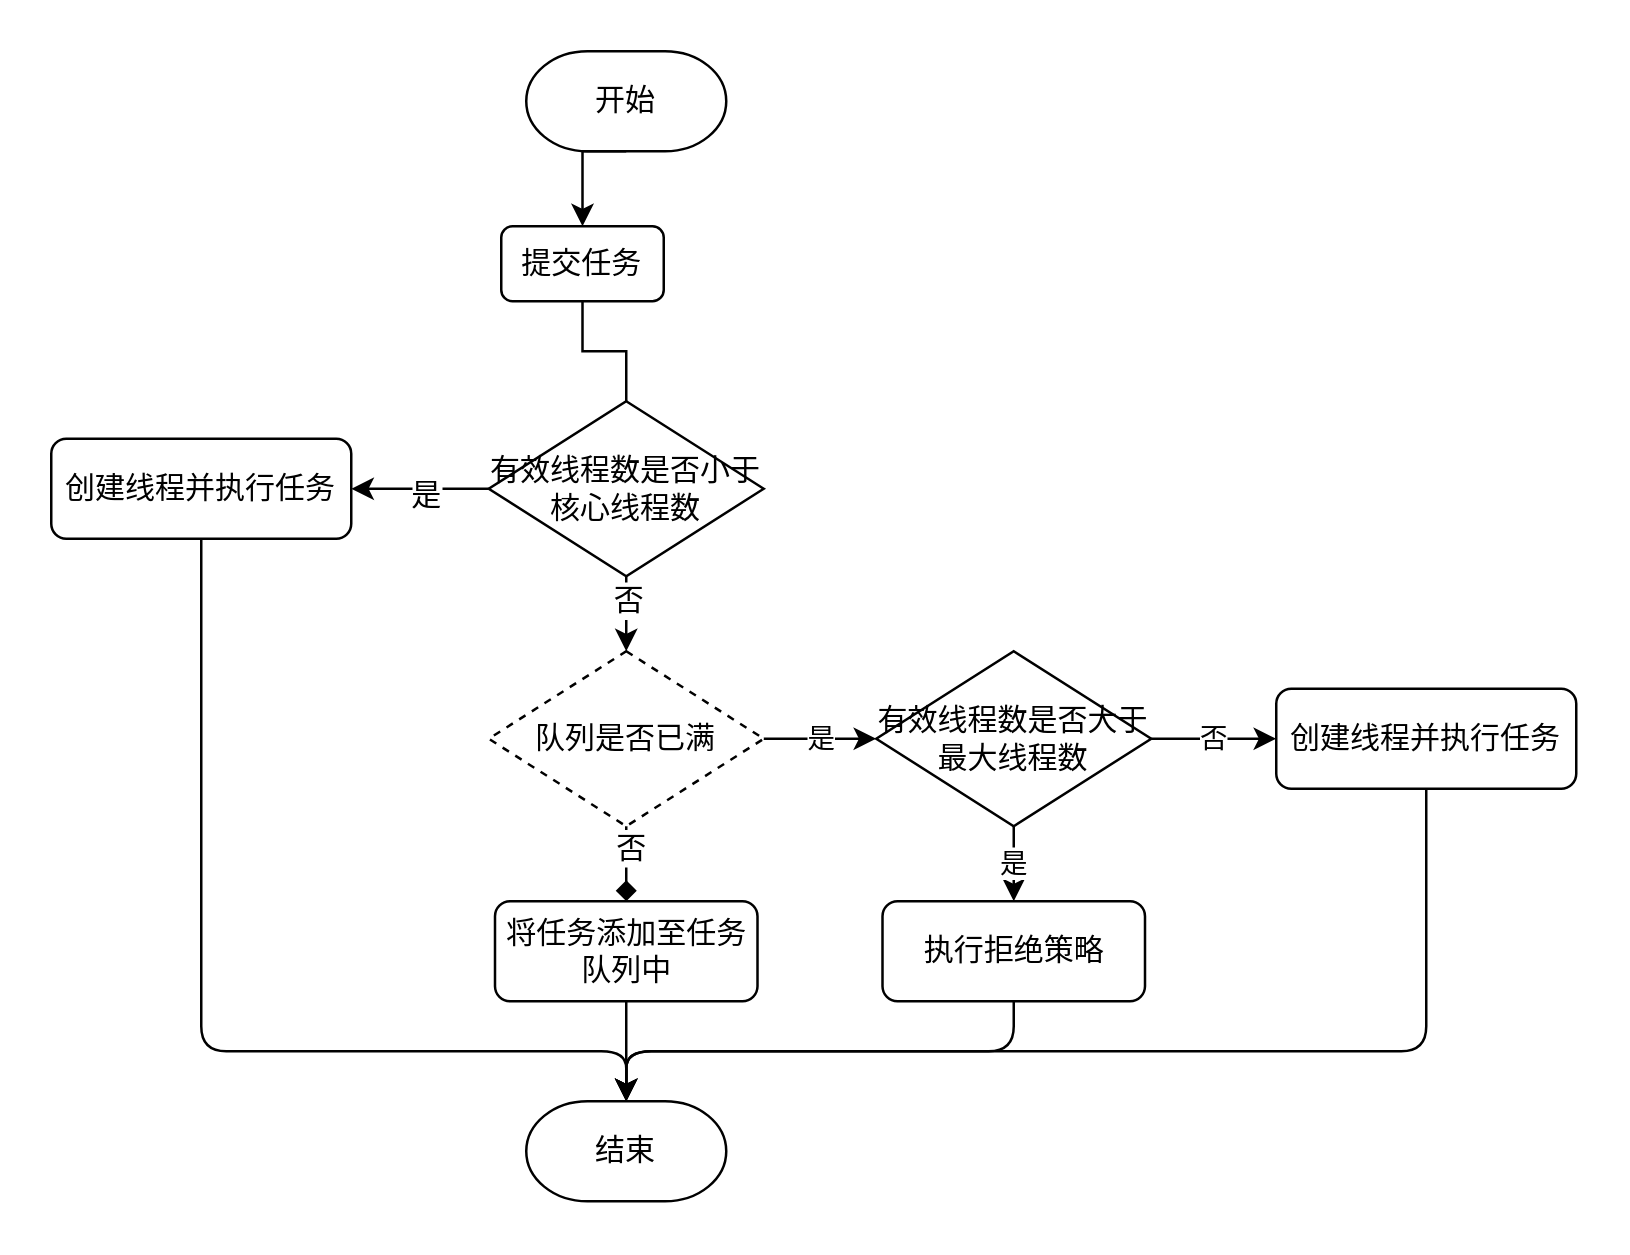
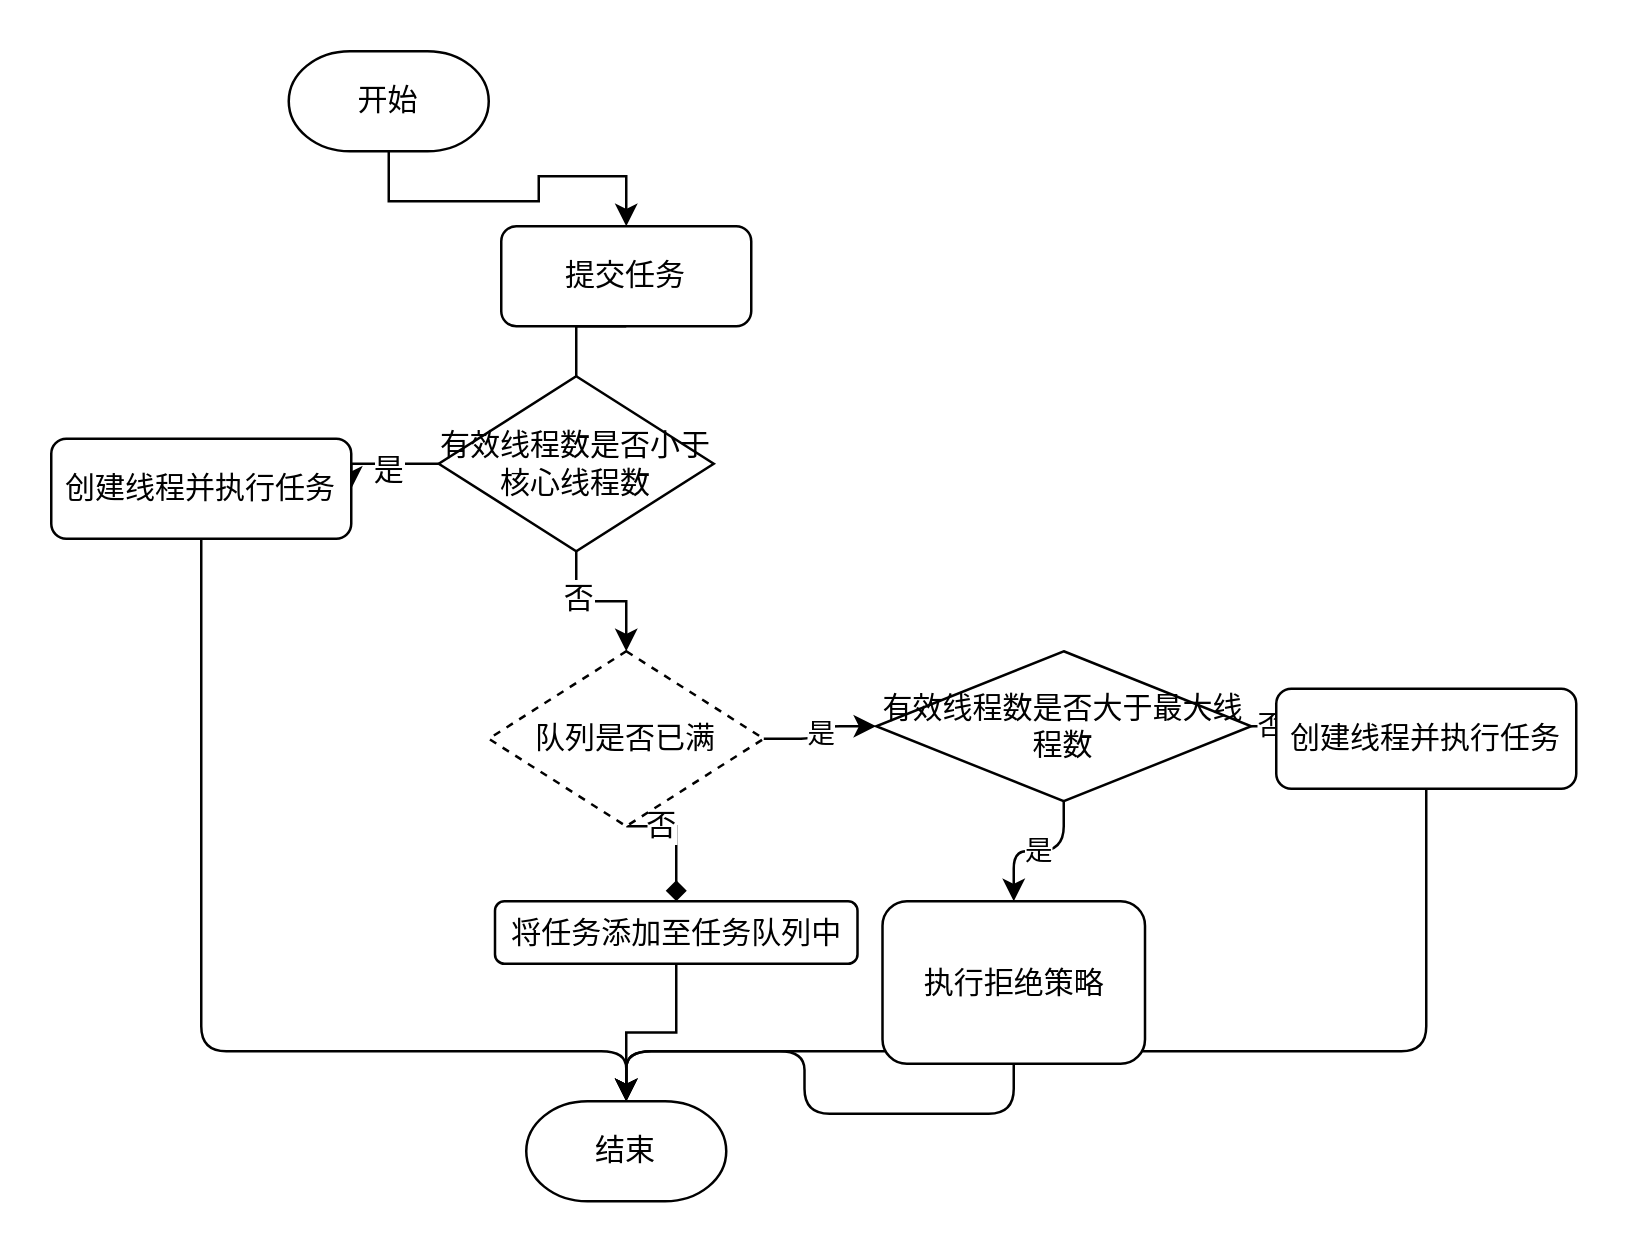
node "开始": moved (626, 101) -> (389, 101)
node "提交任务": size 163x75 -> 250x100
node "有效线程数是否小于核心线程数": moved (626, 489) -> (576, 464)
node "有效线程数是否大于最大线程数": size 275x175 -> 375x150
node "将任务添加至任务队列中": size 263x100 -> 363x63
node "执行拒绝策略": size 263x100 -> 263x163
